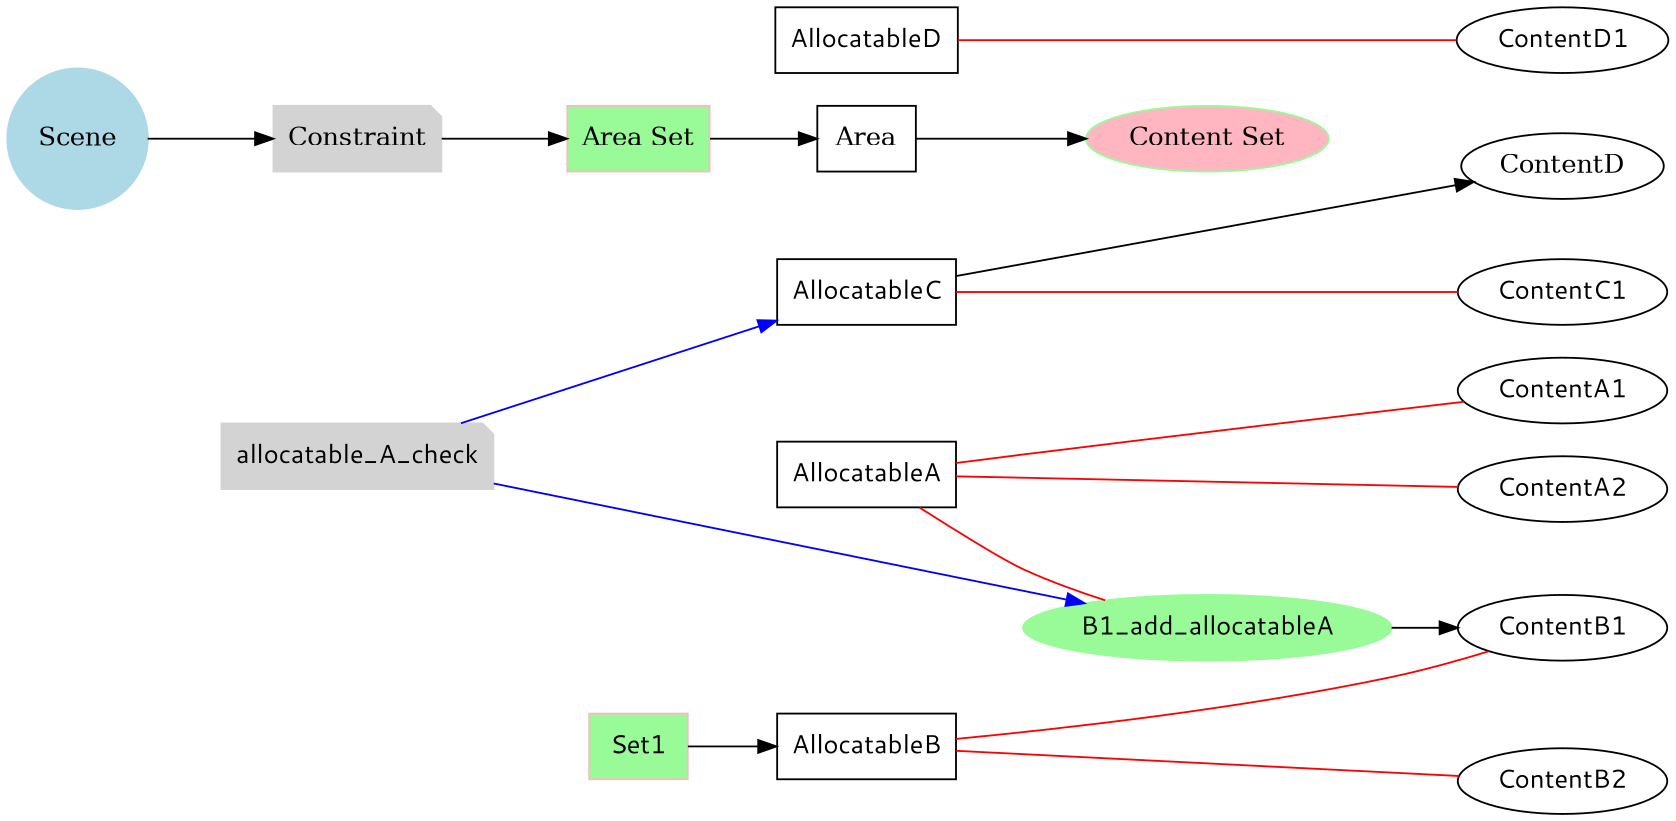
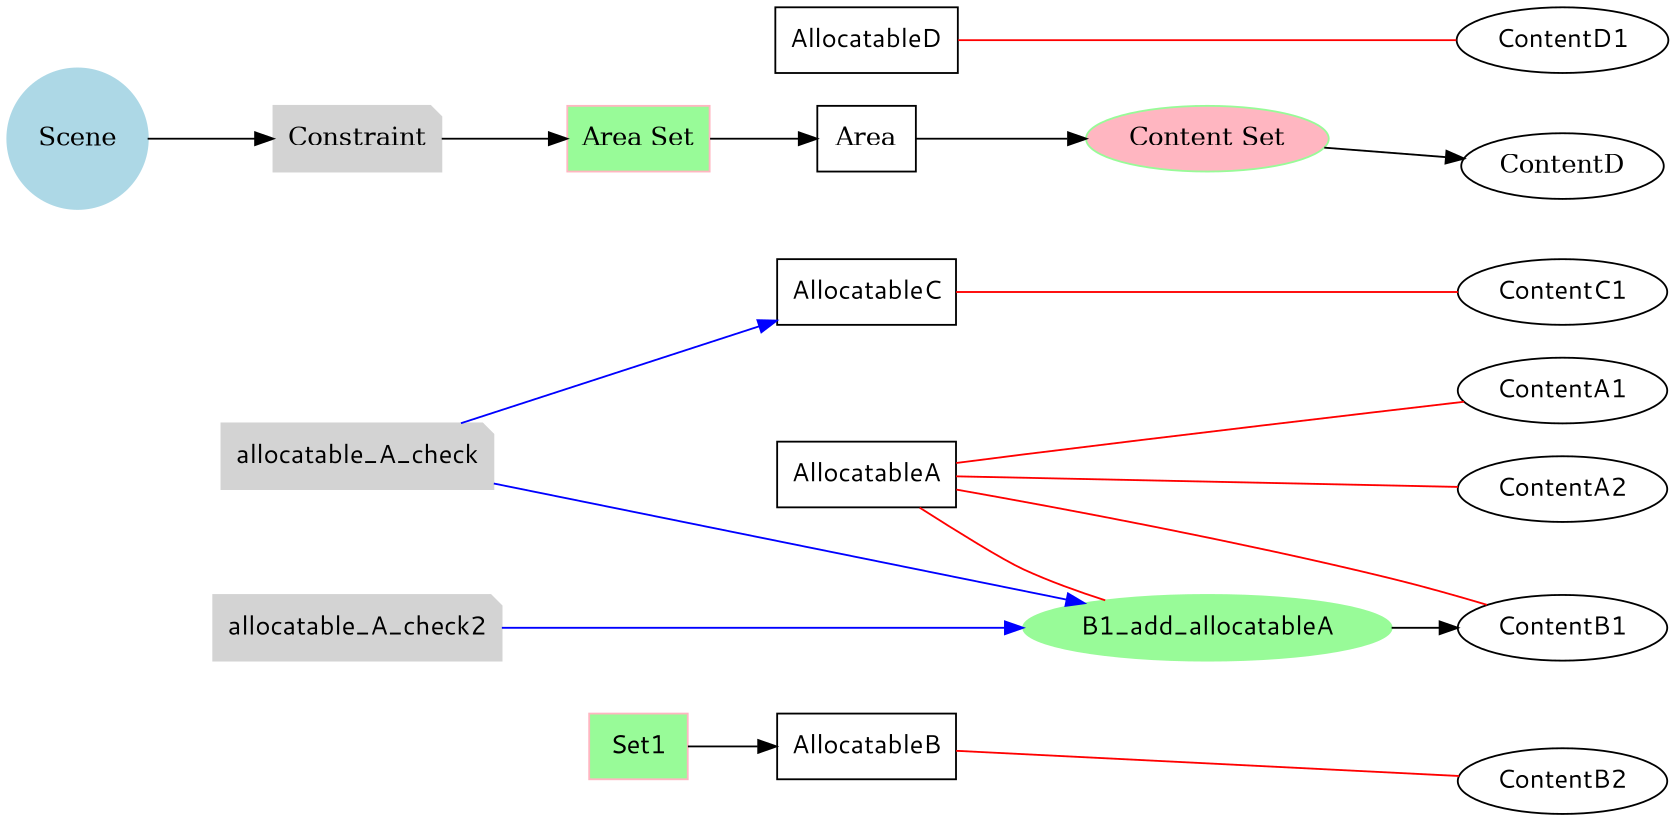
edge "AllocatableC" -> "ContentD": now "Content Set" -> "ContentD"
node "allocatable_A_check2": added
edge "ContentB1" -- "AllocatableB": now "ContentB1" -- "AllocatableA"
